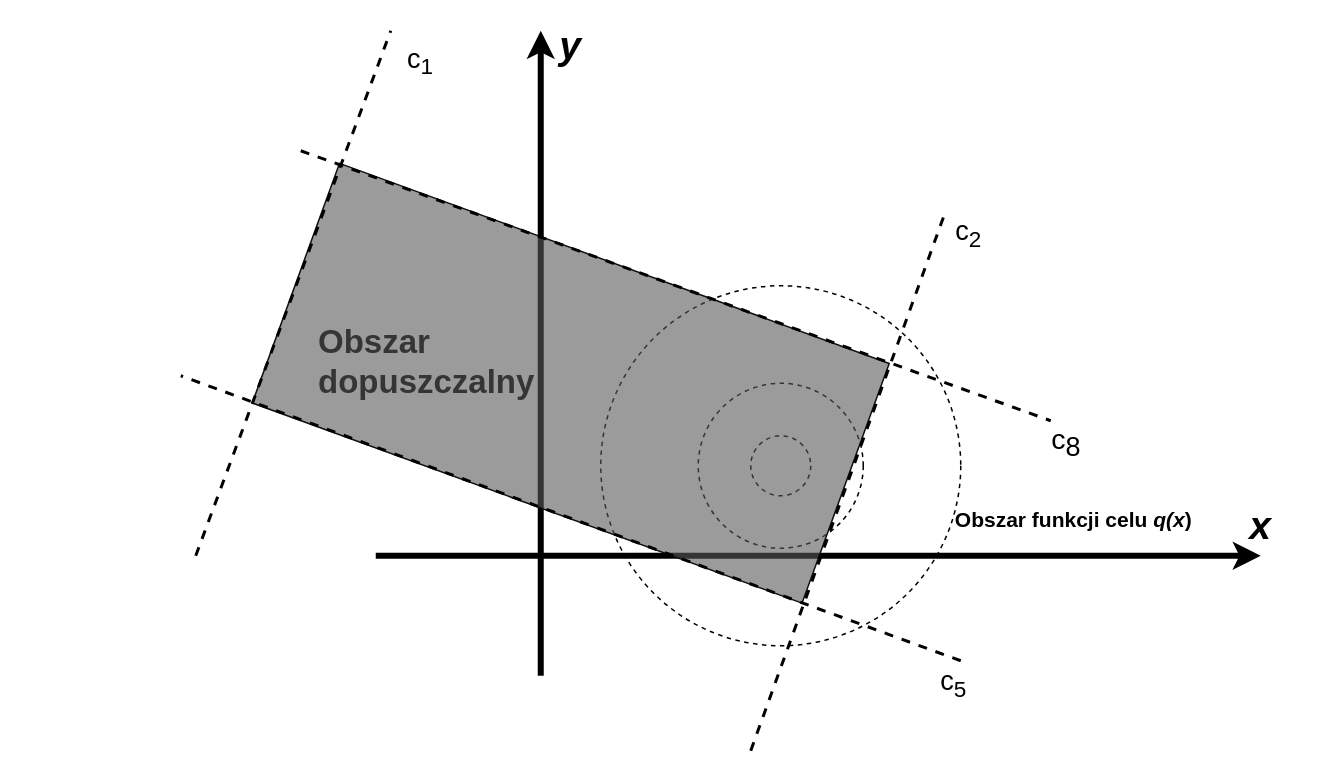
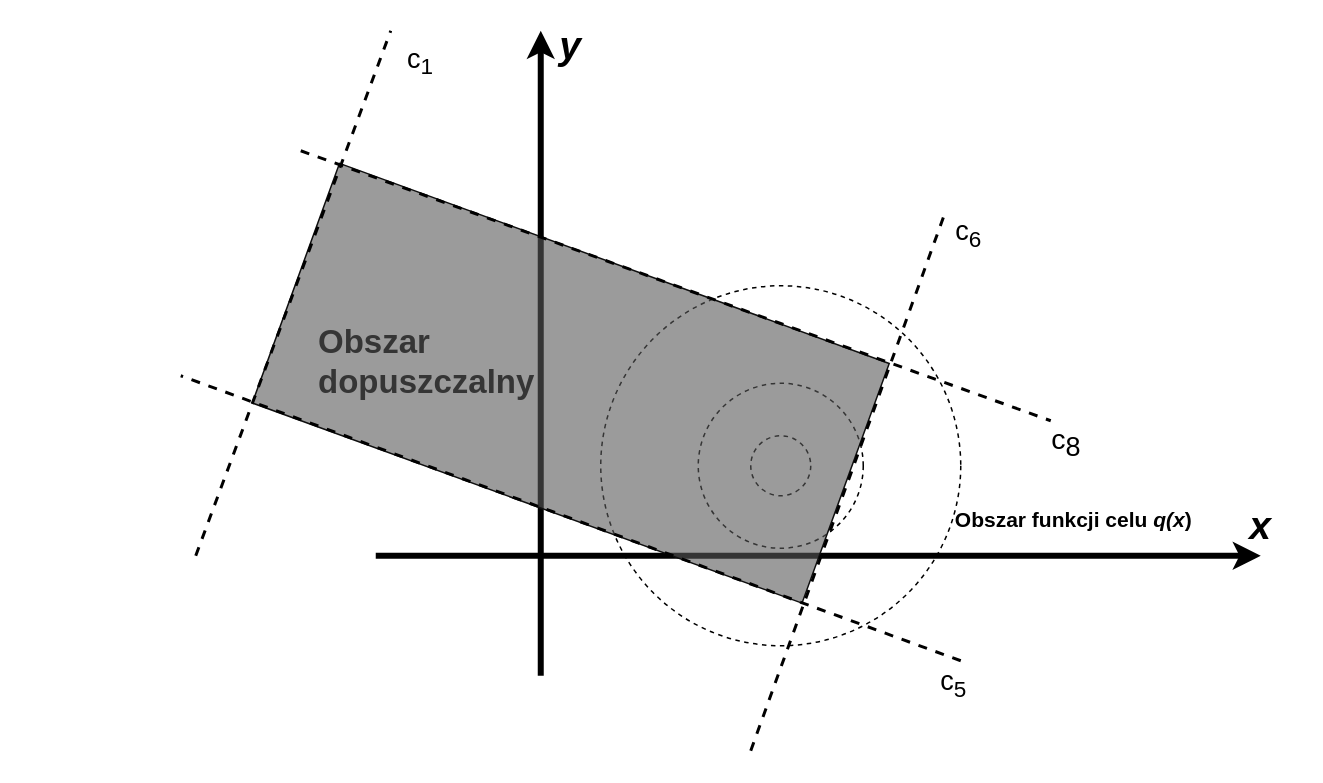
node "c2": label "c2" -> "c6"
